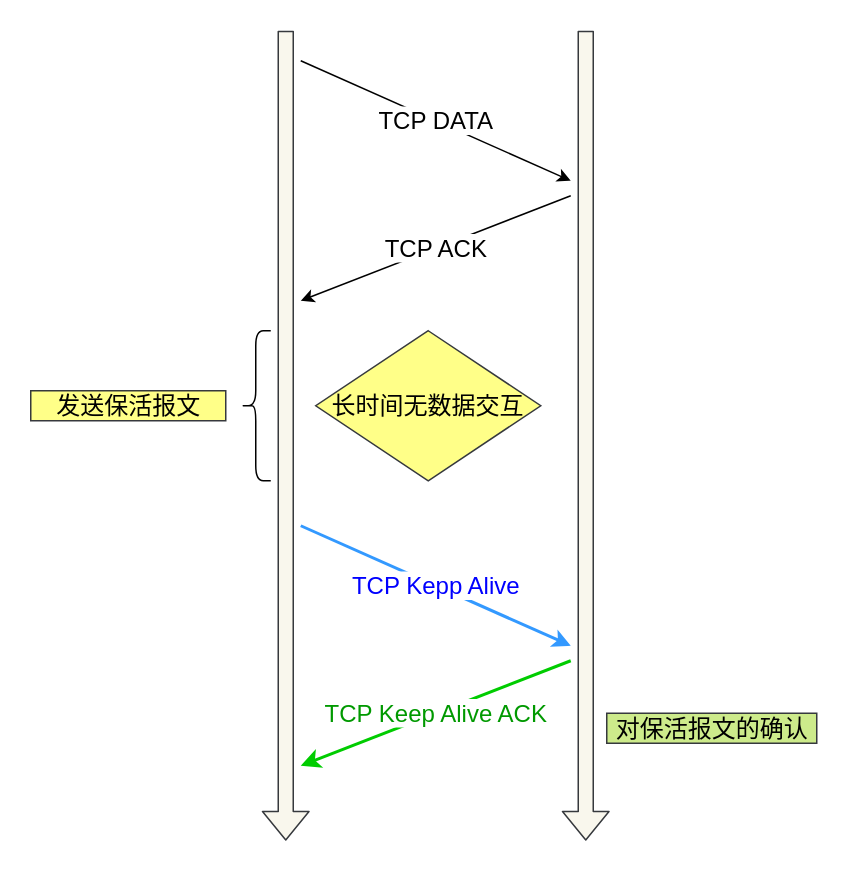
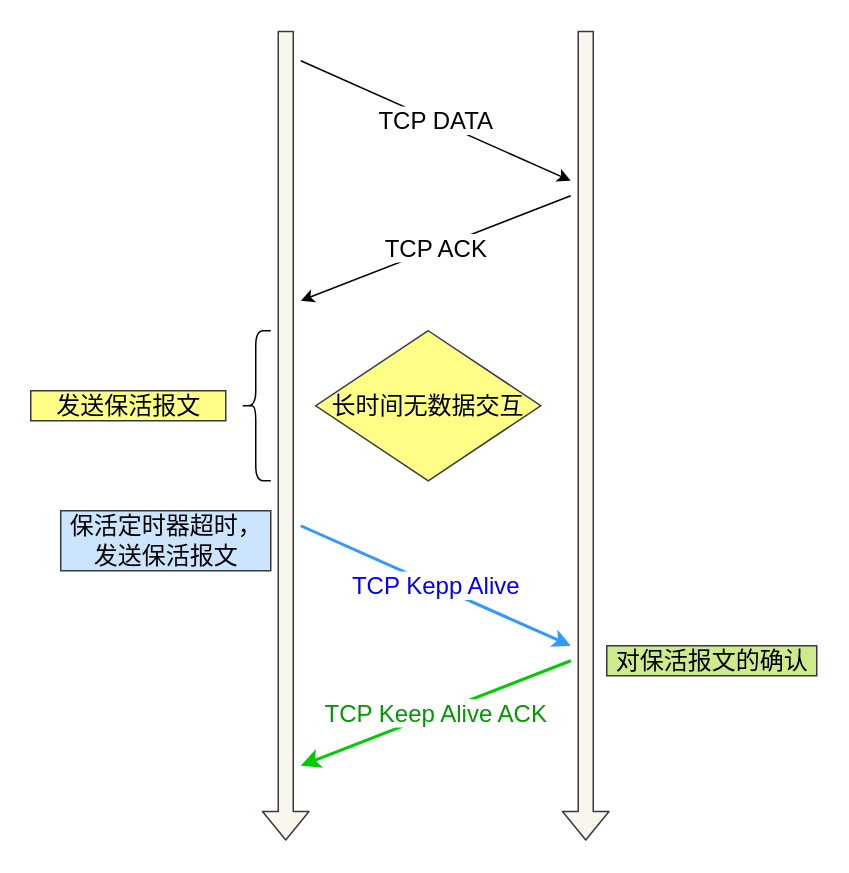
node "保活定时器超时， 发送保活报文": added
node "对保活报文的确认": moved (712, 728) -> (712, 661)
